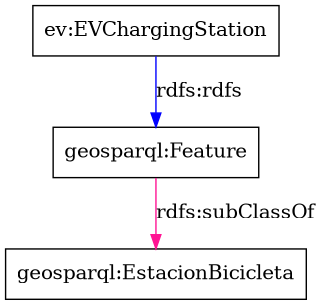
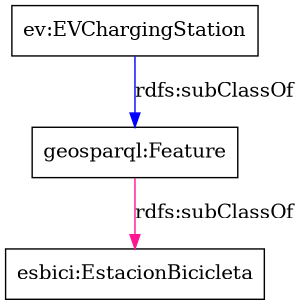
edge "ev:EVChargingStation" -> "geosparql:Feature": label "rdfs:rdfs" -> "rdfs:subClassOf"
node "geosparql:EstacionBicicleta": label "geosparql:EstacionBicicleta" -> "esbici:EstacionBicicleta"
